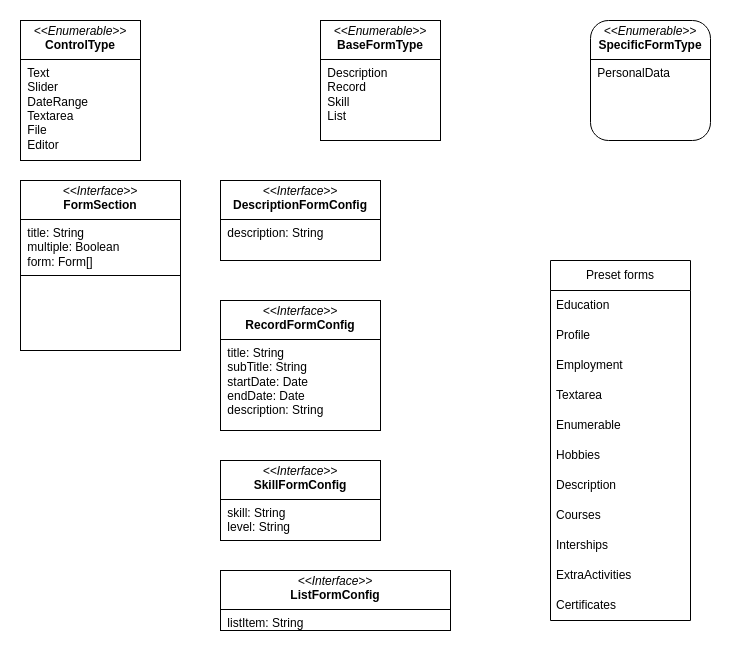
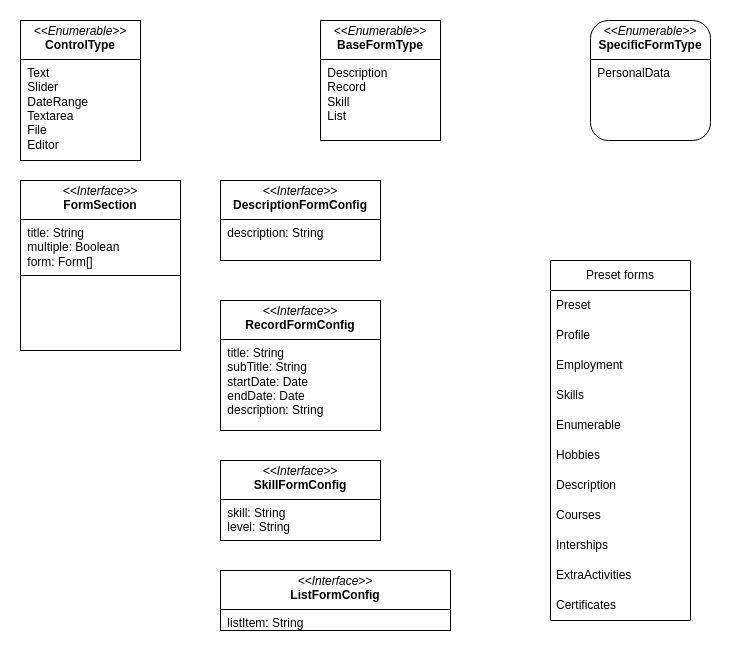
node "Education": label "Education" -> "Preset"
node "Textarea": label "Textarea" -> "Skills"
